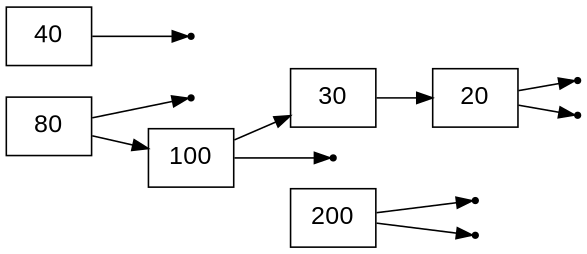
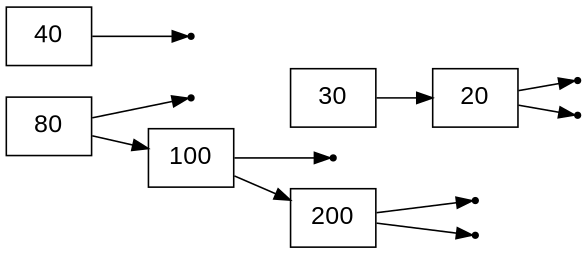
edge "100" -> "30": now "100" -> "200"
